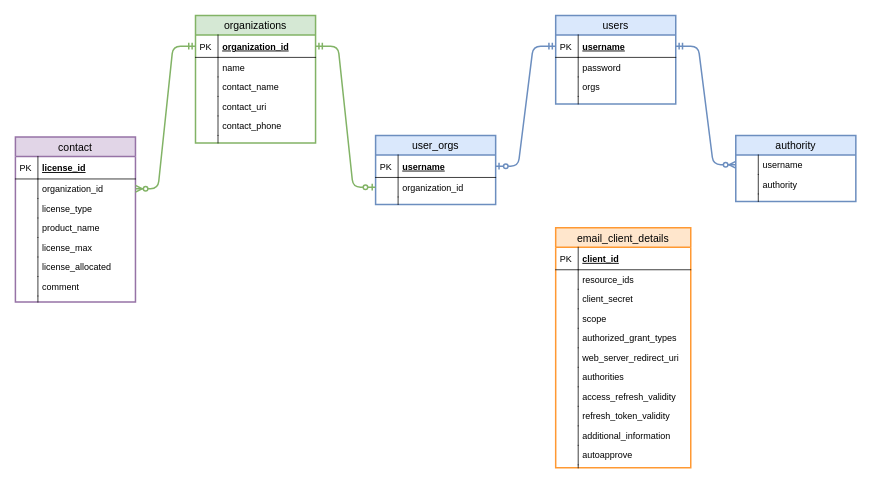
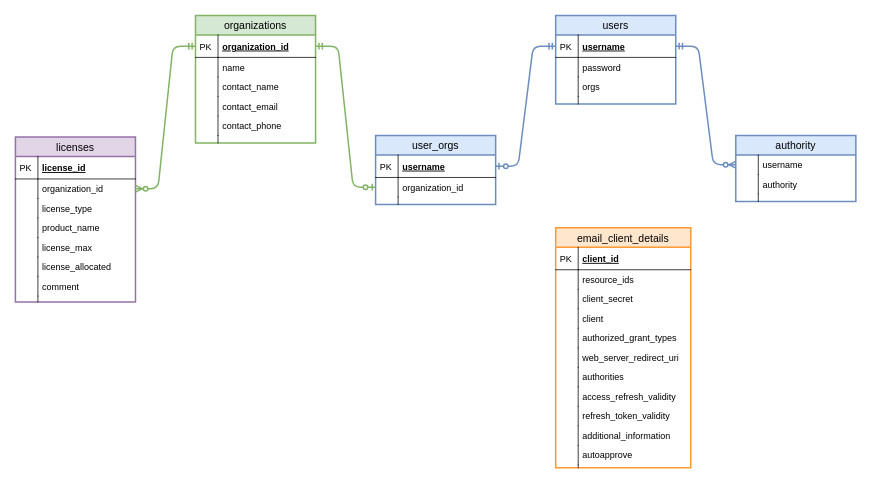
node "contact_uri": label "contact_uri" -> "contact_email"
node "contact": label "contact" -> "licenses"
node "scope": label "scope" -> "client"
